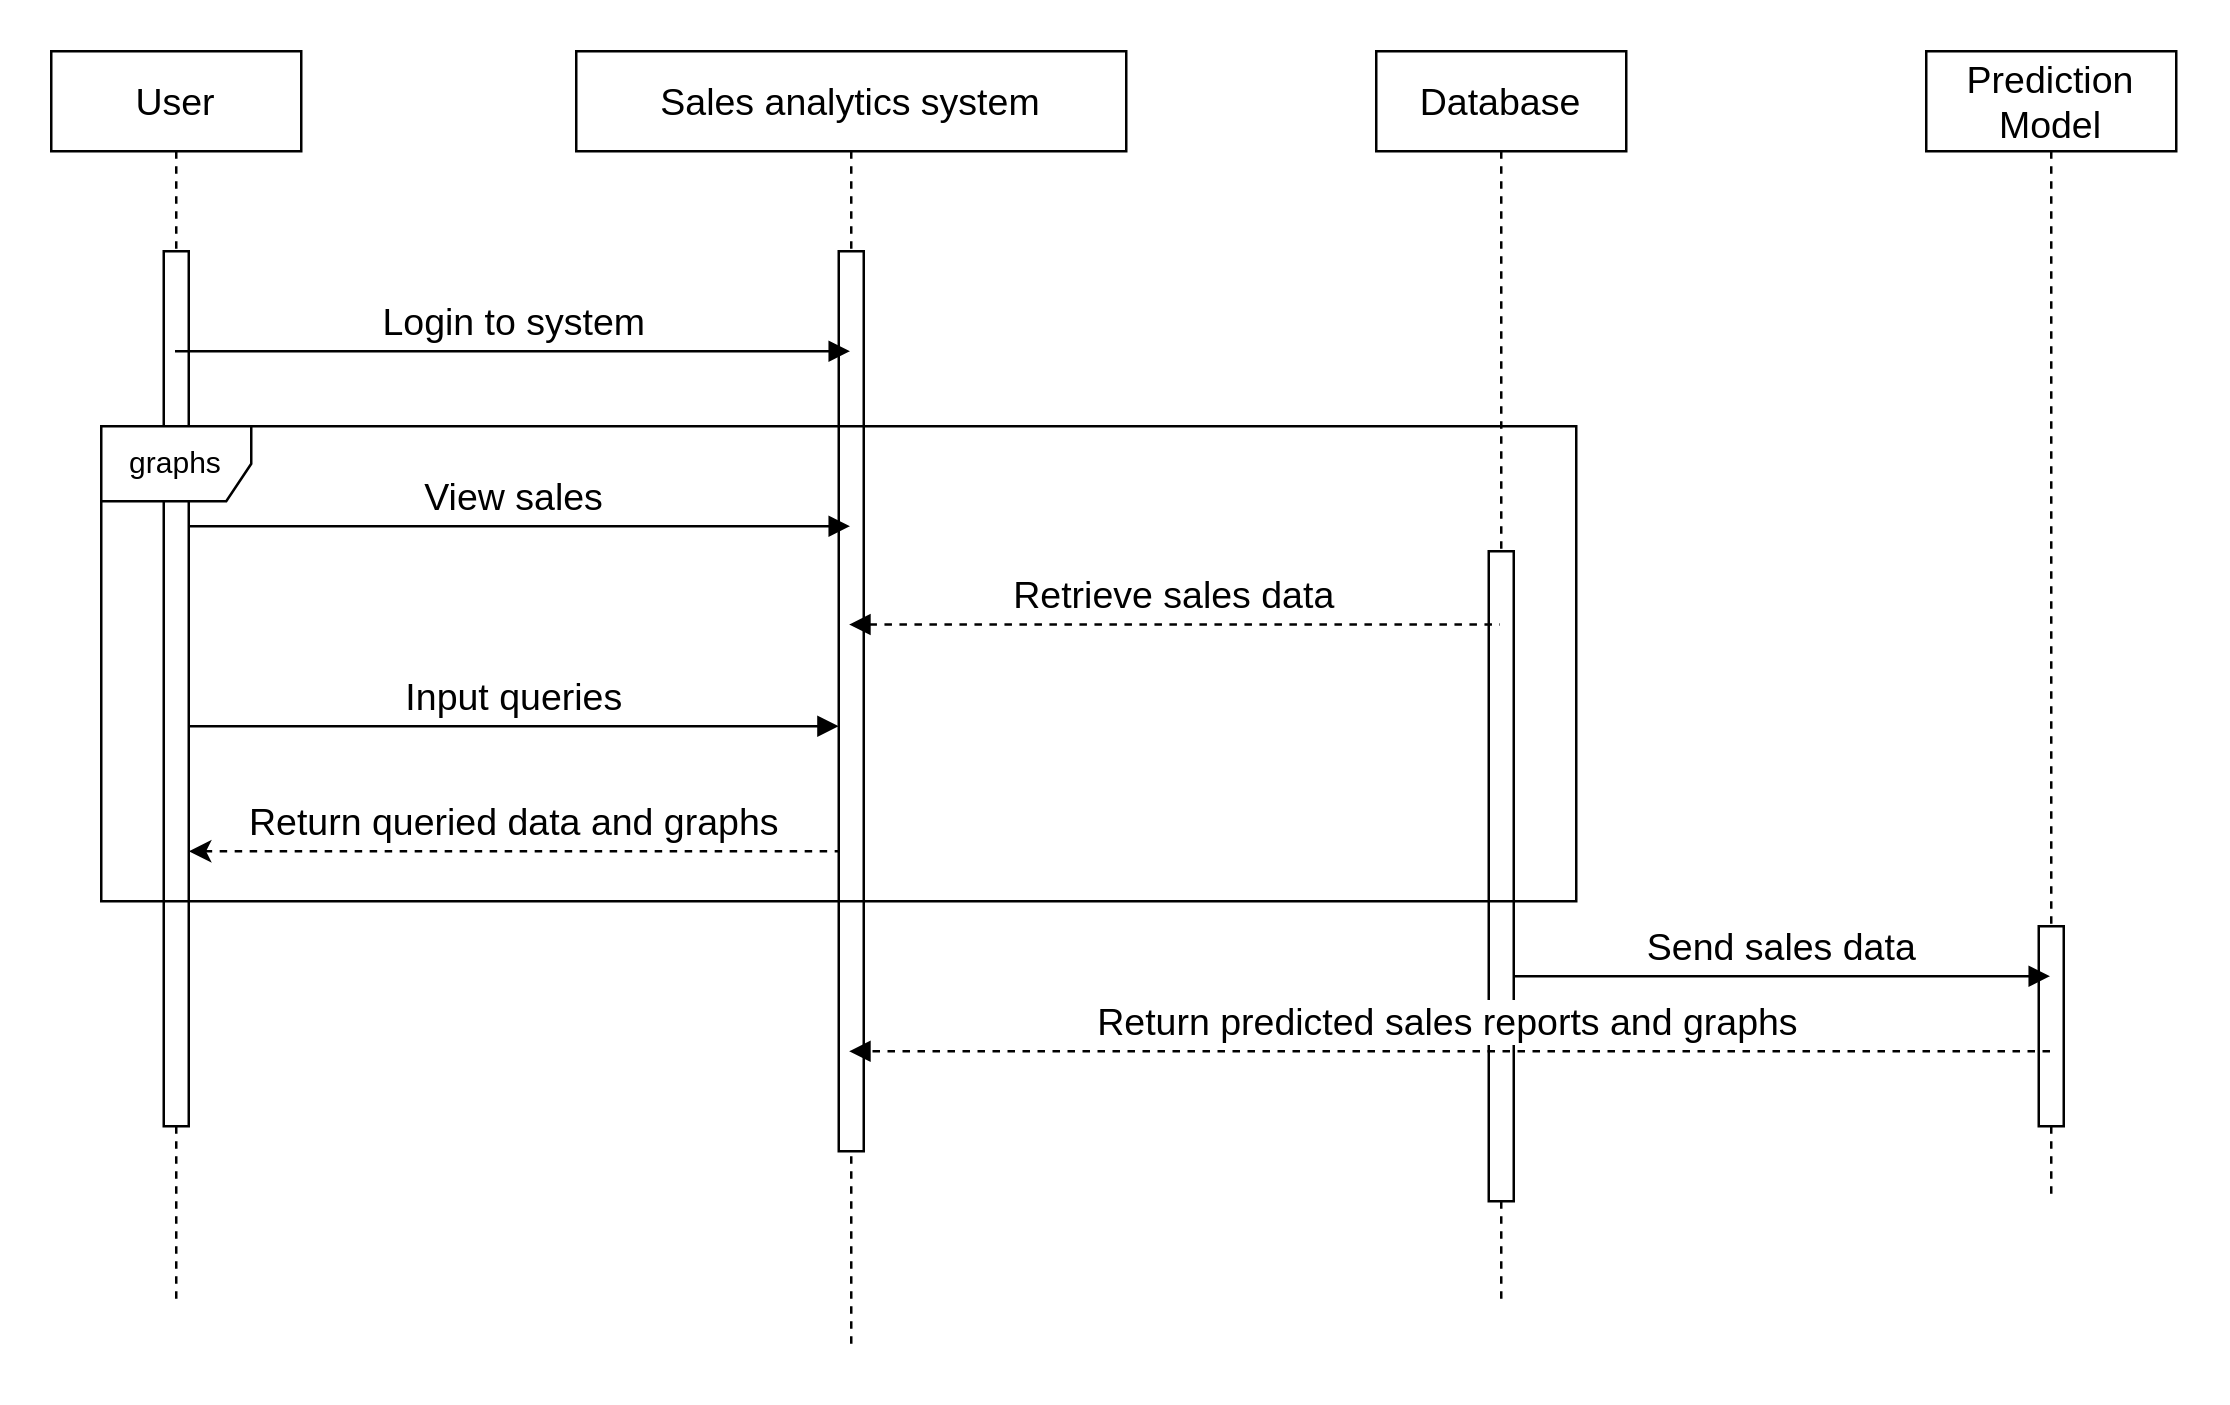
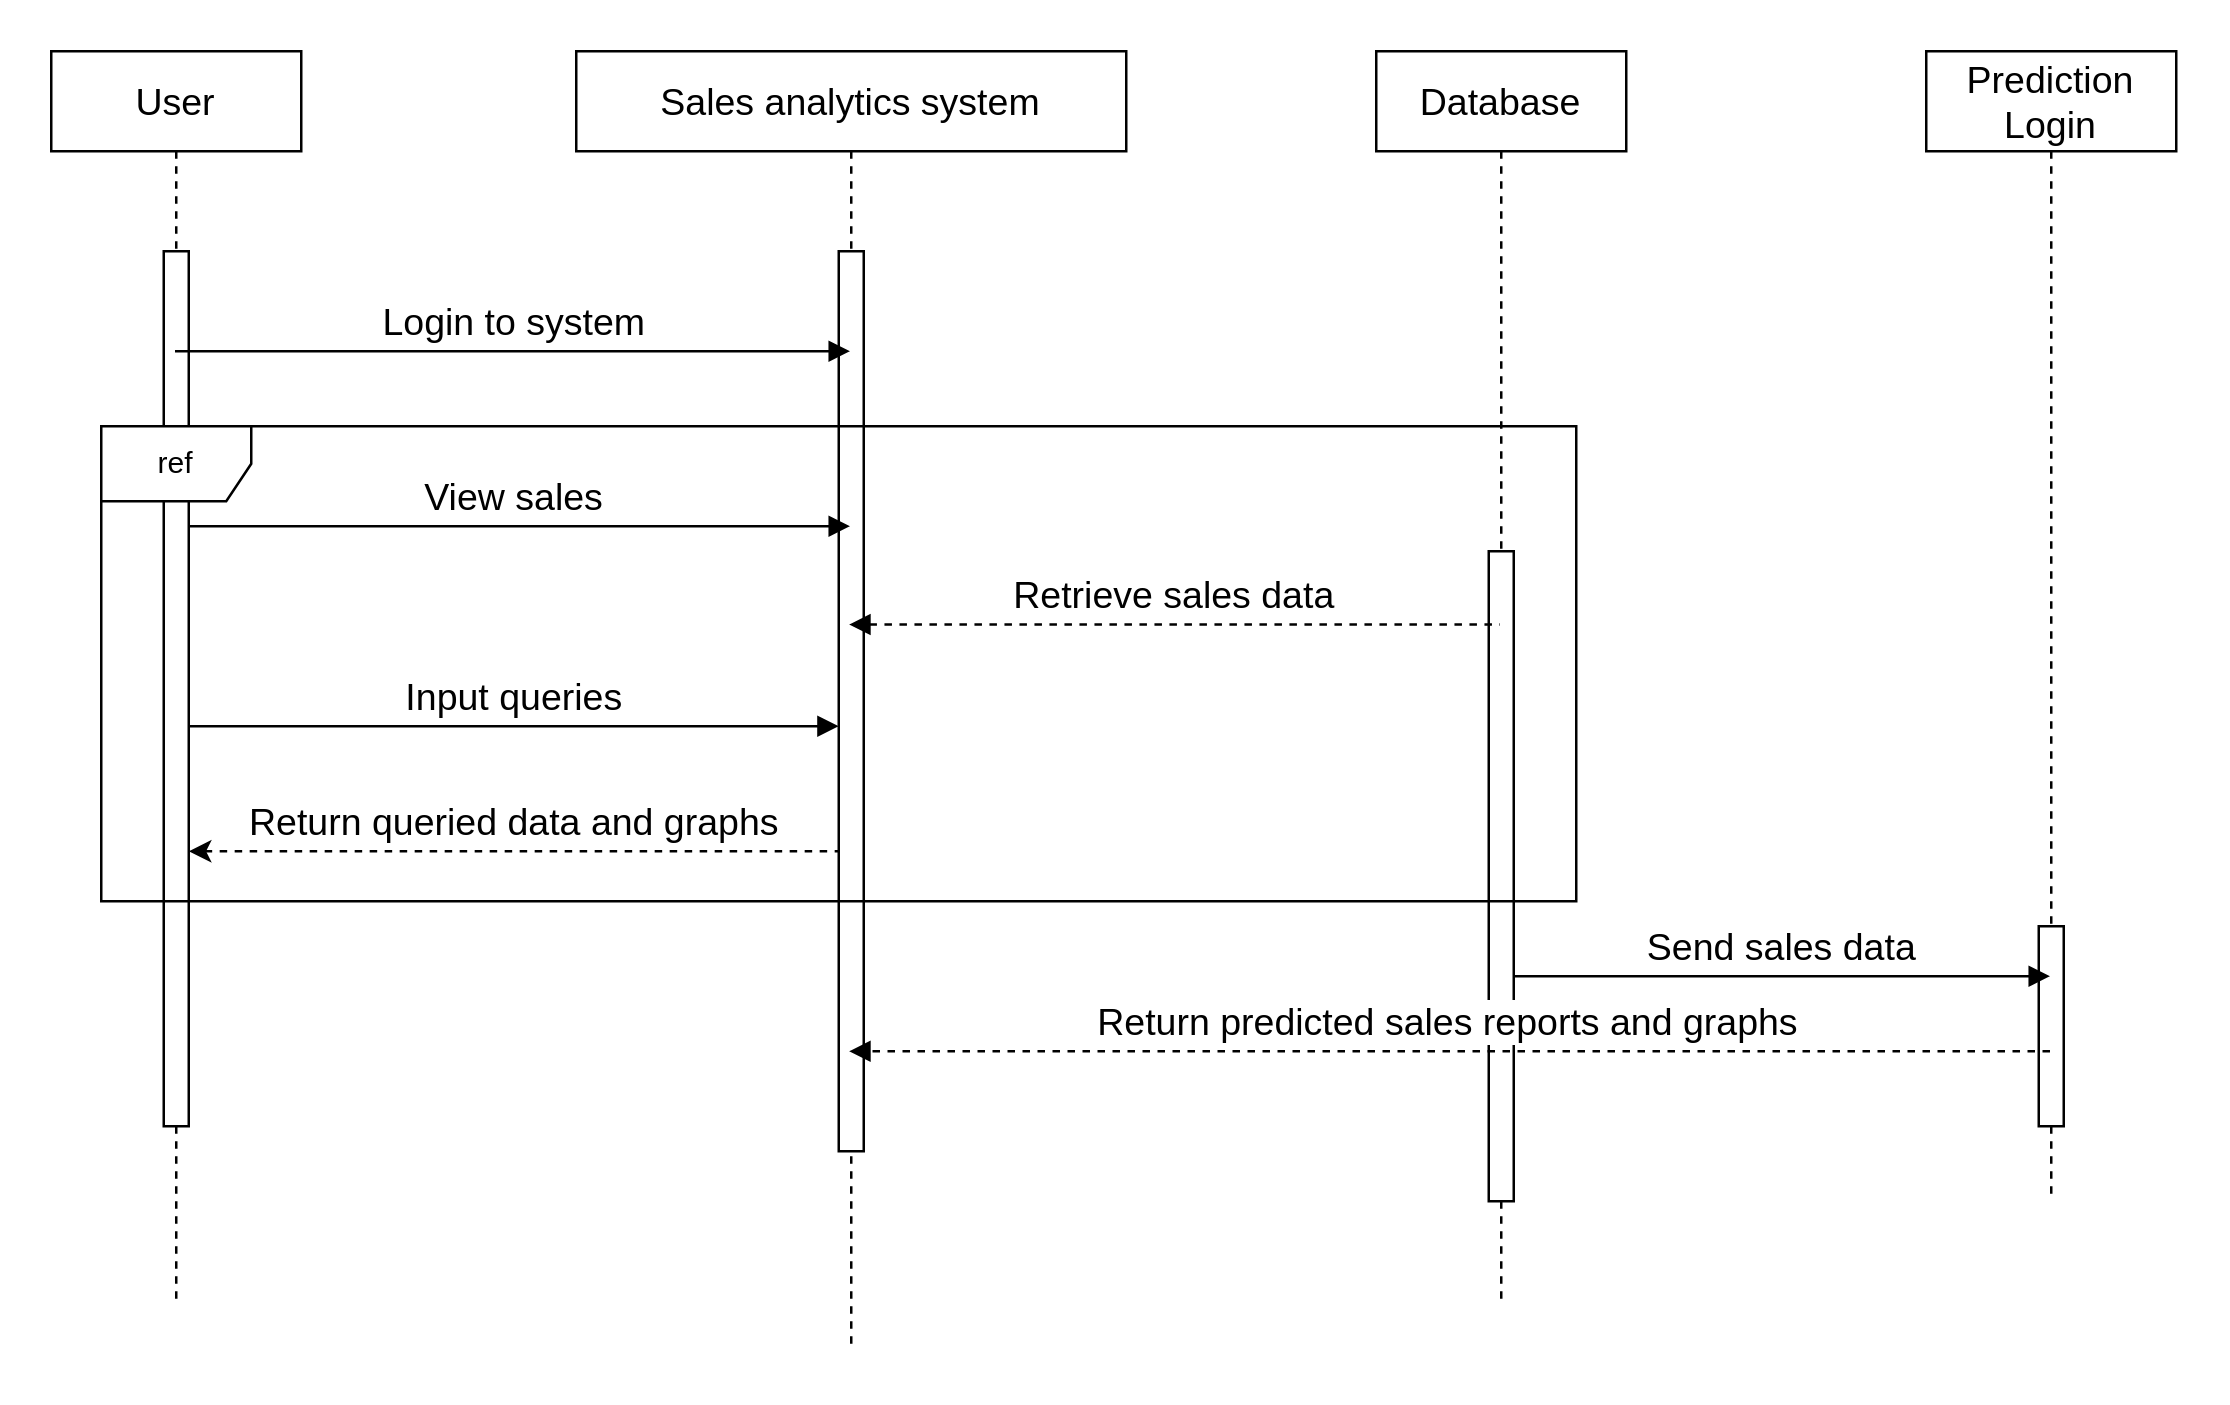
node "Prediction Model": label "Prediction Model" -> "Prediction Login"
node "graphs": label "graphs" -> "ref"
